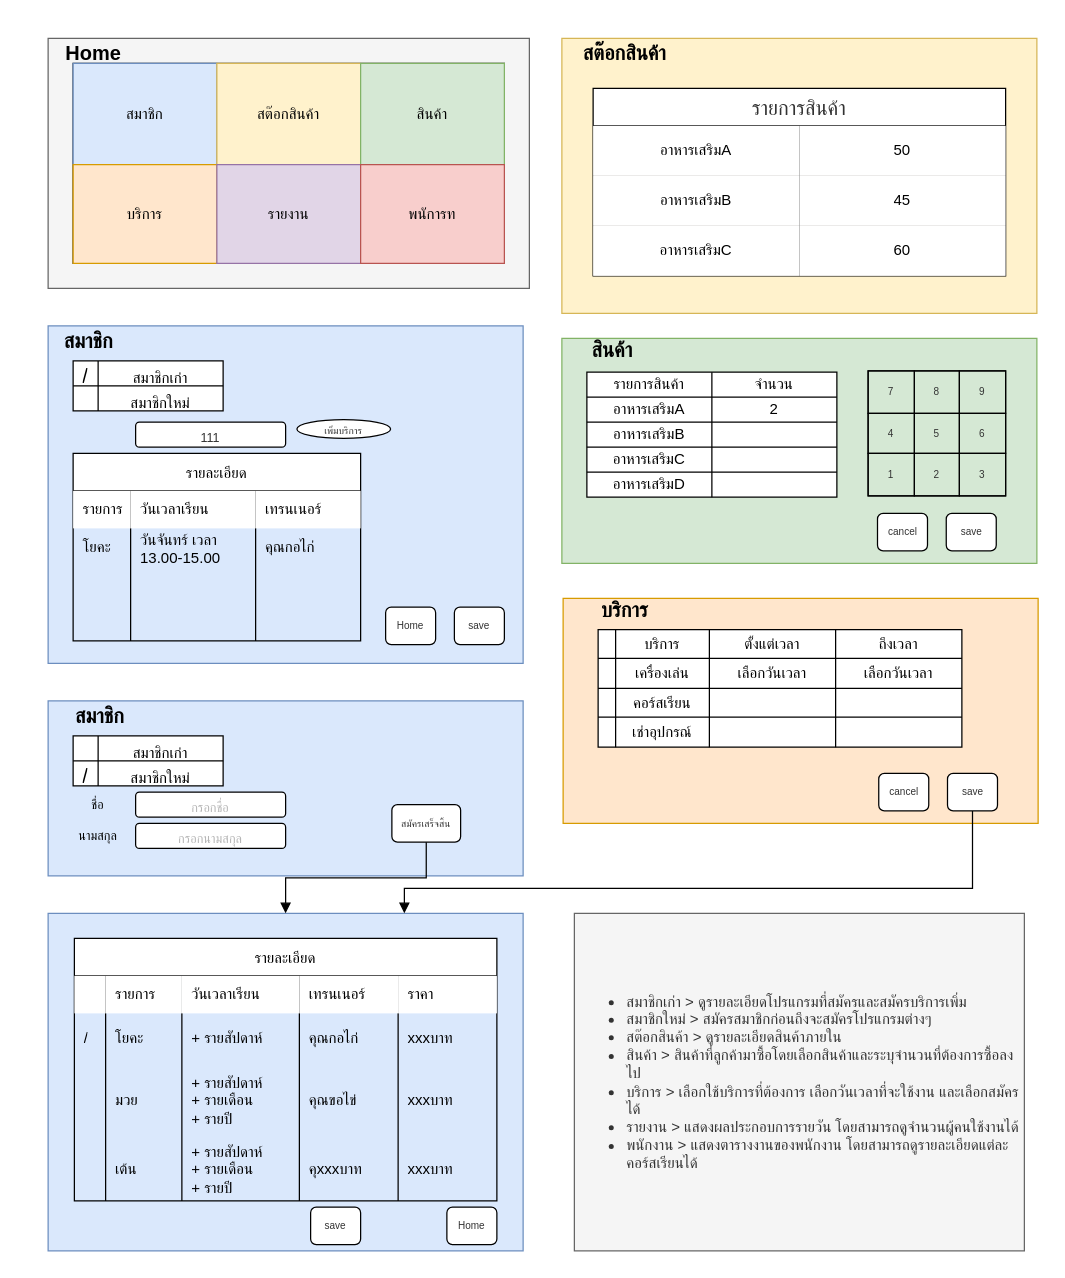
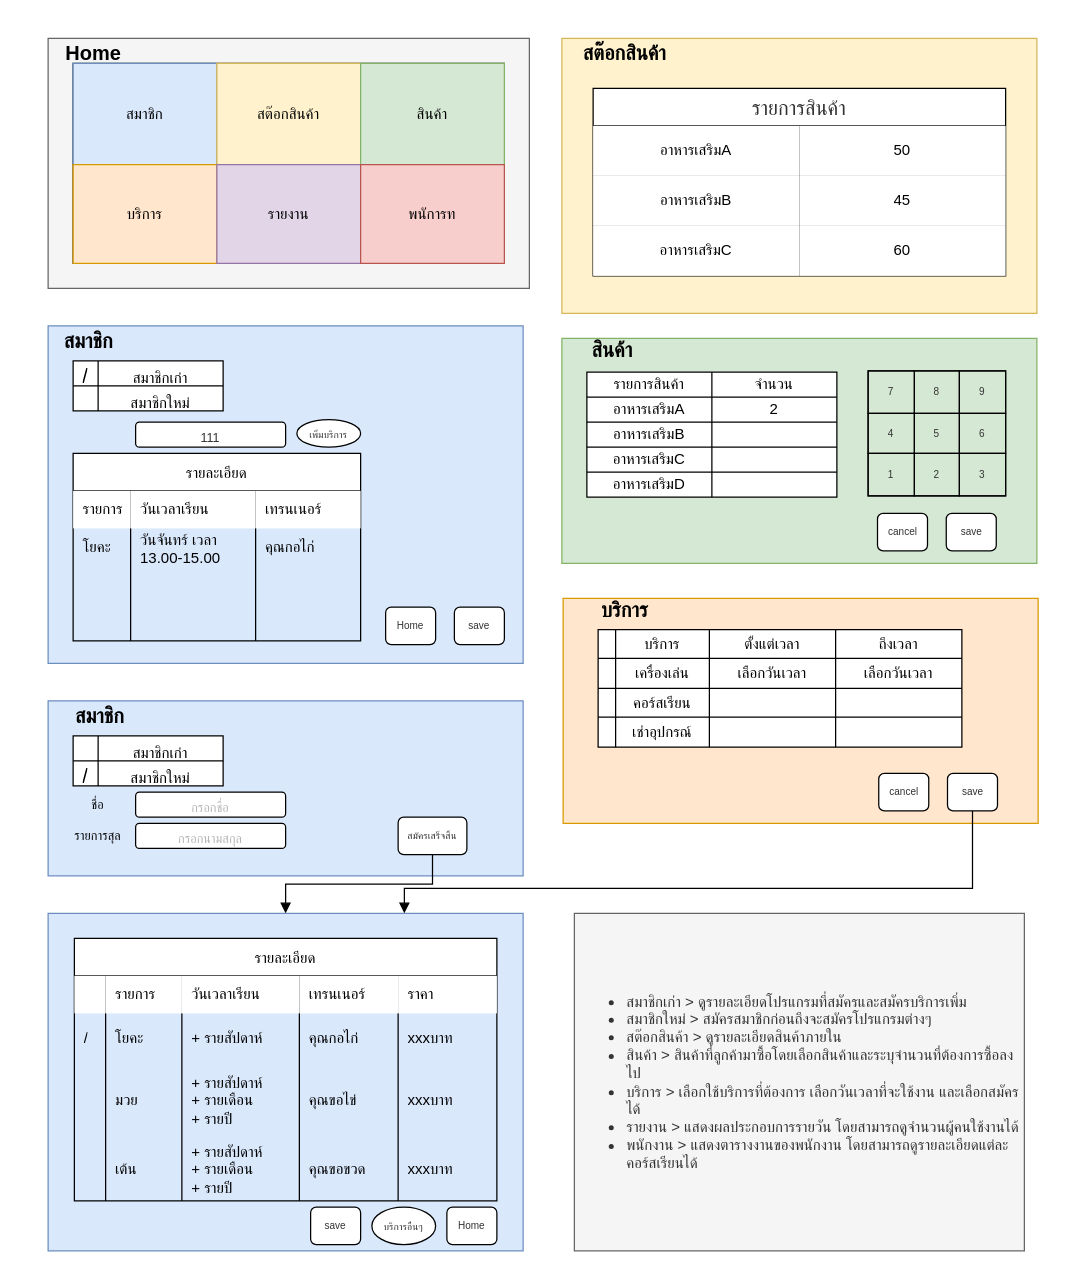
node "เพิ่มบริการ": size 94x19 -> 64x28
node "สมัครเสร็จสิ้น": moved (426, 823) -> (433, 836)
node "นามสกุล": label "นามสกุล" -> "รายการสุล"
node "คุxxxบาท": label "คุxxxบาท" -> "คุณขอขวด"
node "บริการอื่นๆ": added
